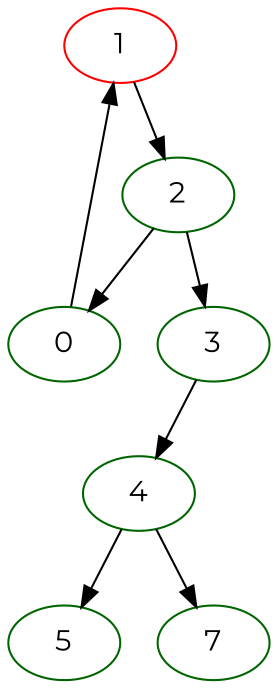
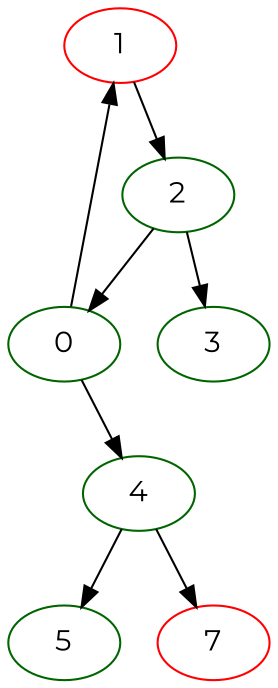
edge "3" -> "4": now "0" -> "4"
node "7": color darkgreen -> red
